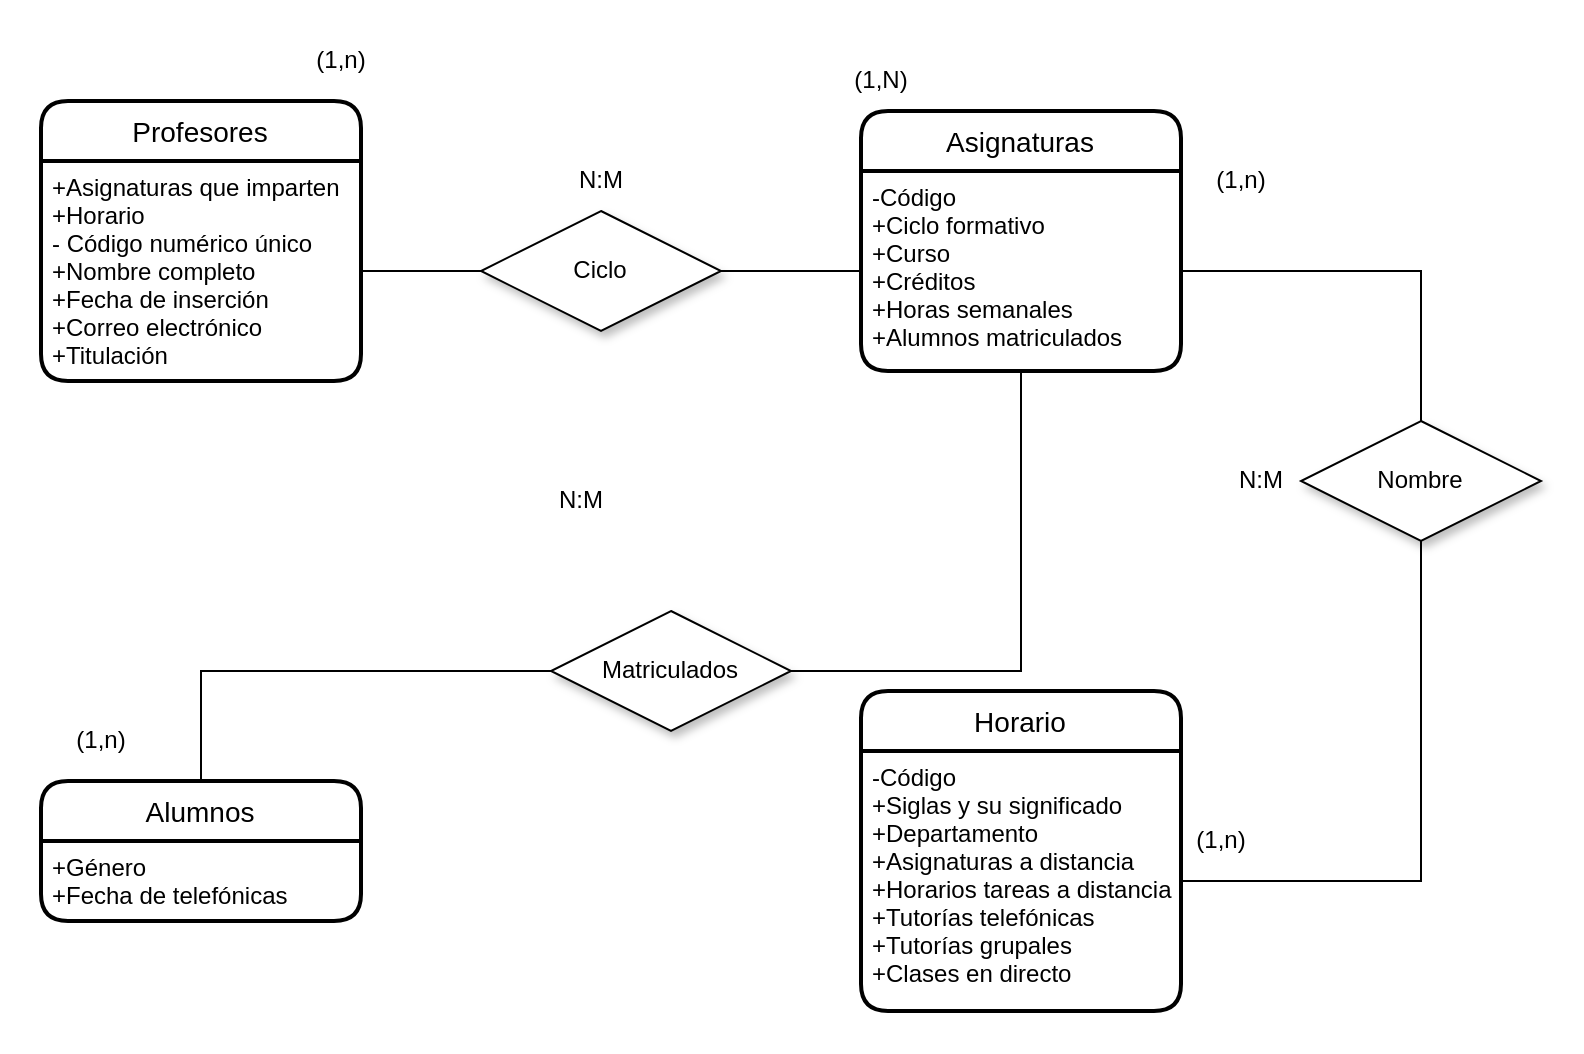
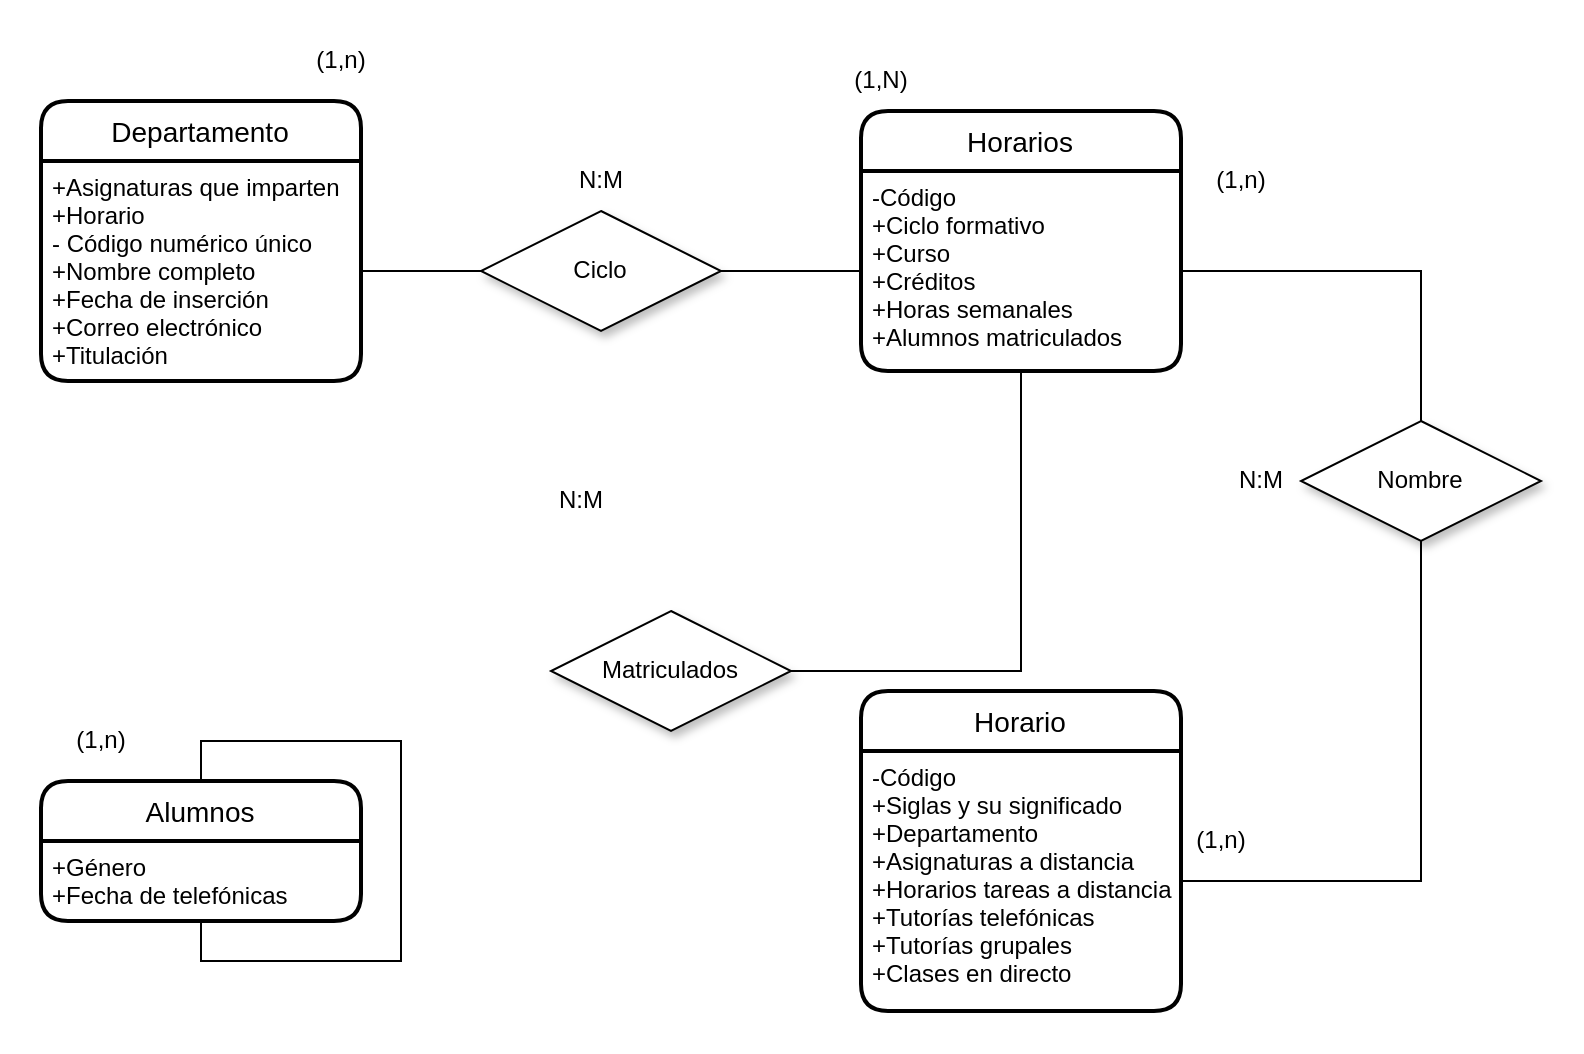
node "Profesores": label "Profesores" -> "Departamento"
node "Asignaturas": label "Asignaturas" -> "Horarios"
edge "Matriculados" -- "Alumnos": now "+Género +Fecha de telefónicas" -- "Alumnos"
